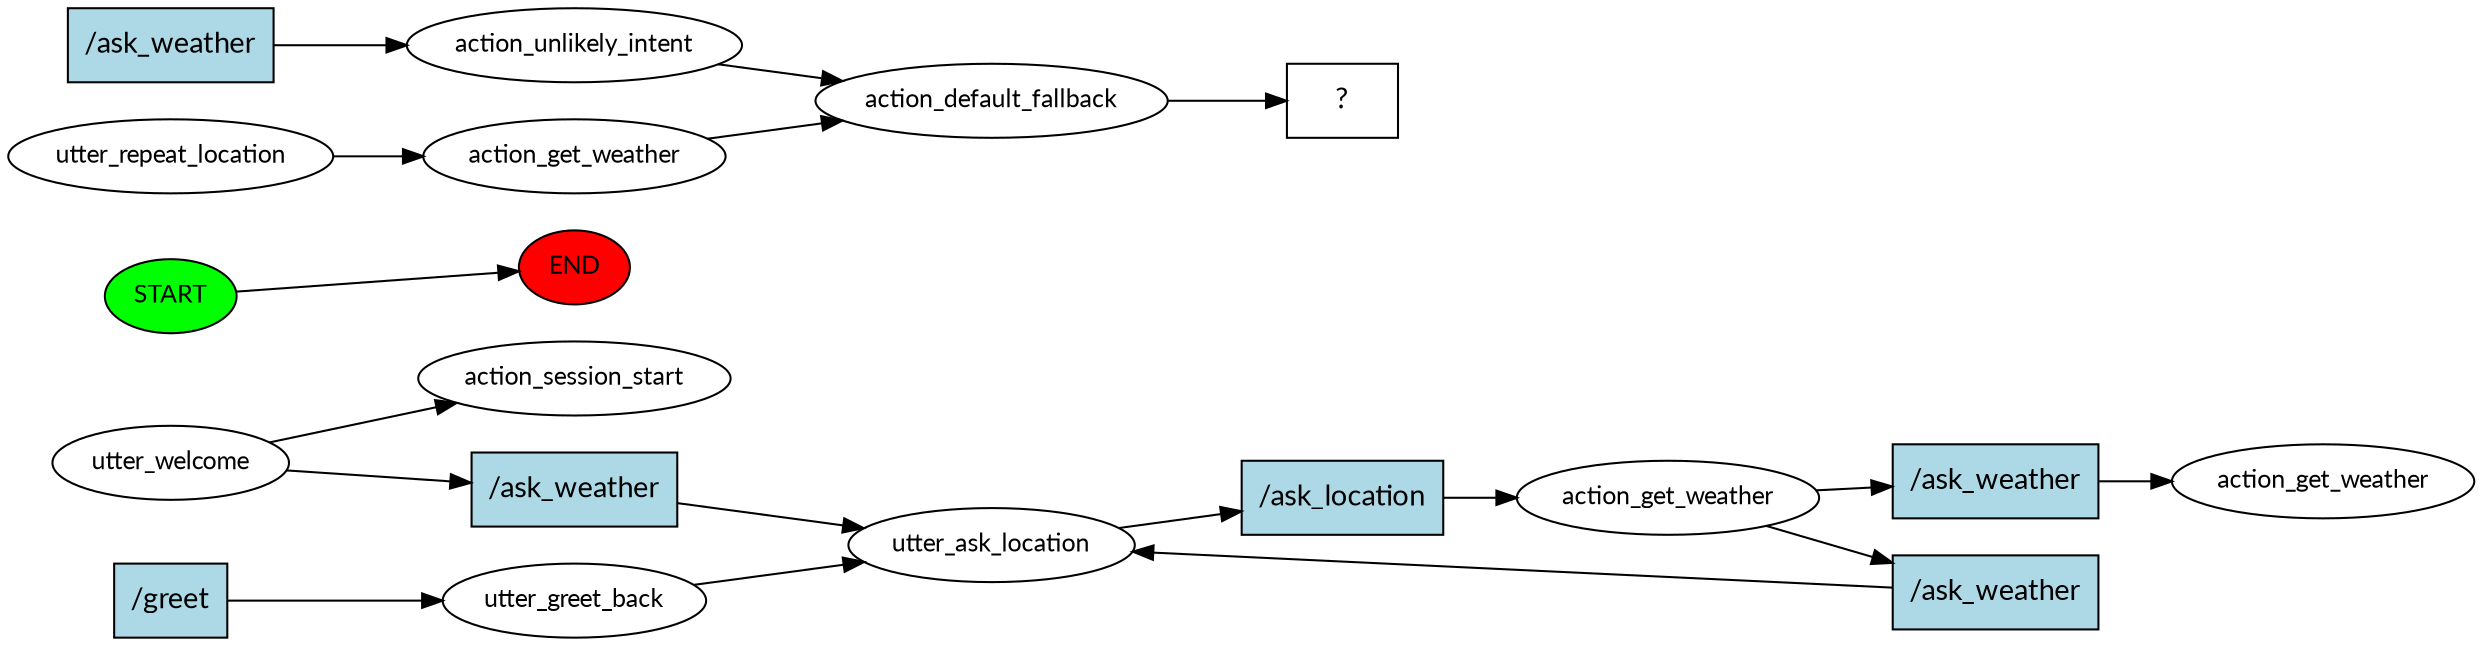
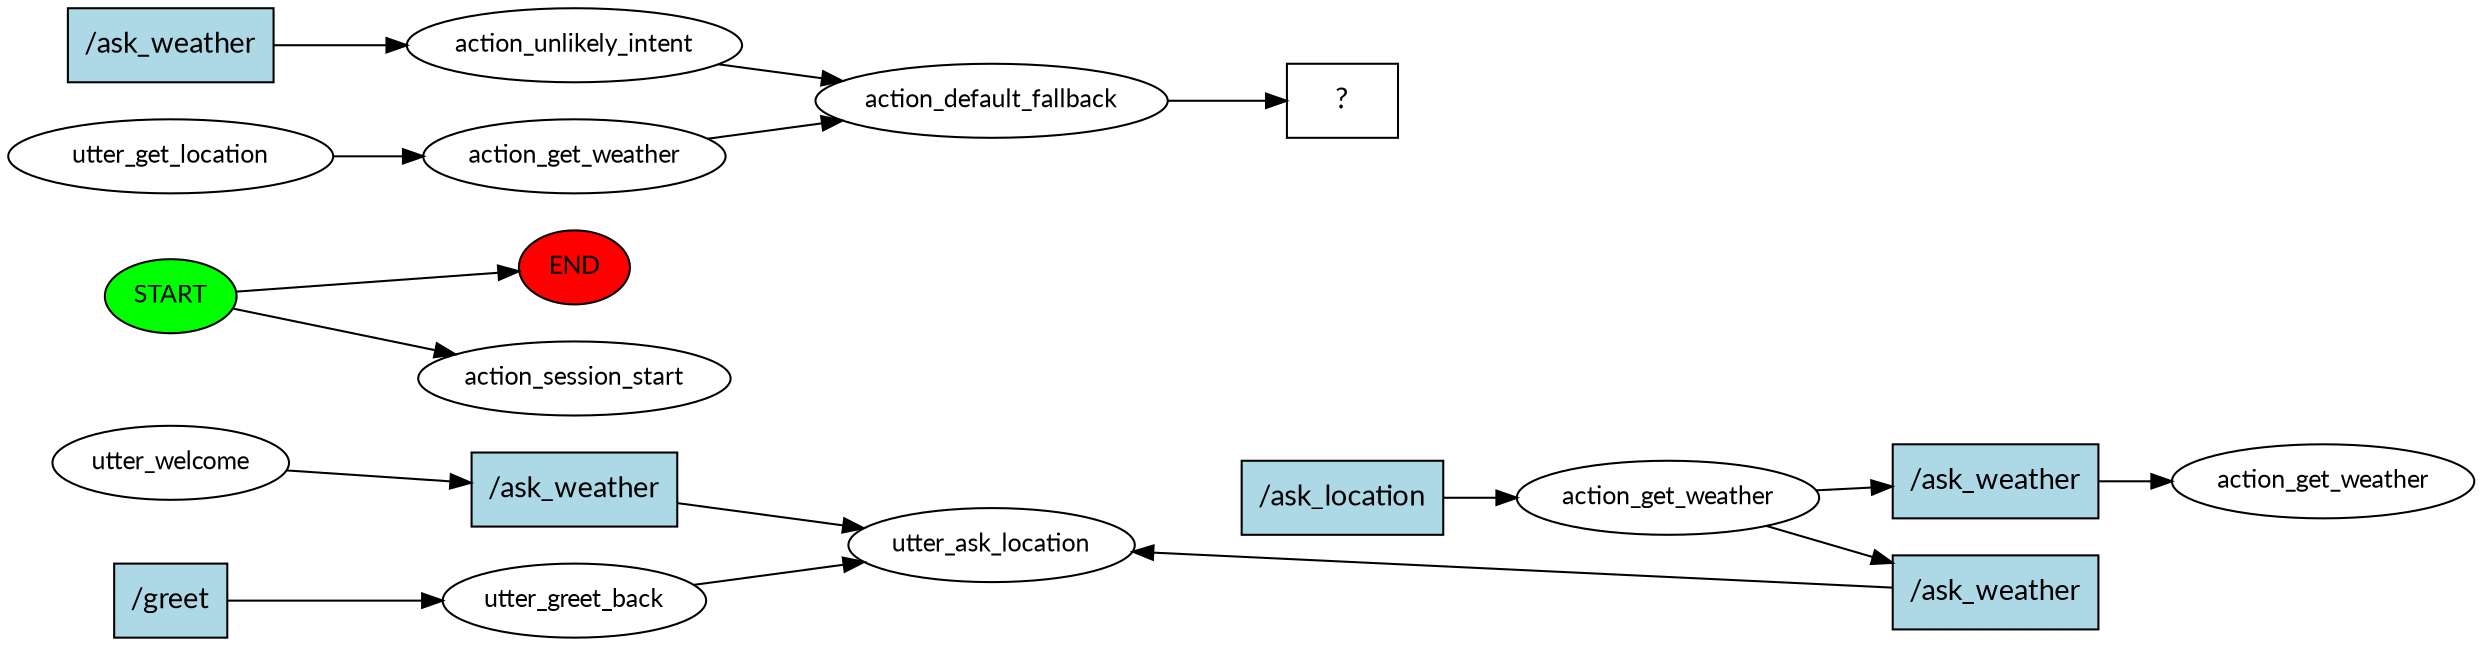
node "utter_repeat_location": label "utter_repeat_location" -> "utter_get_location"
edge "utter_welcome" -> "action_session_start": now "START" -> "action_session_start"
edge "utter_ask_location" -> "/ask_location": removed
